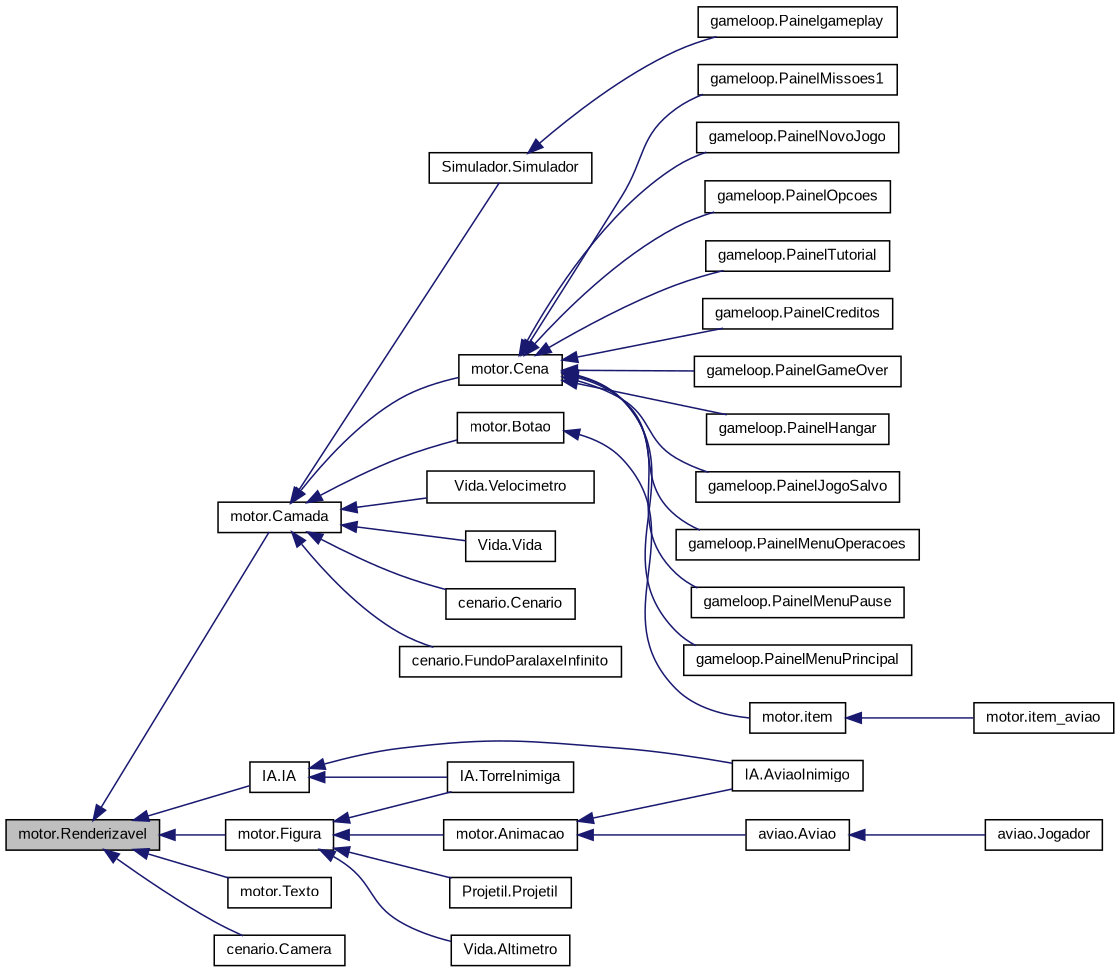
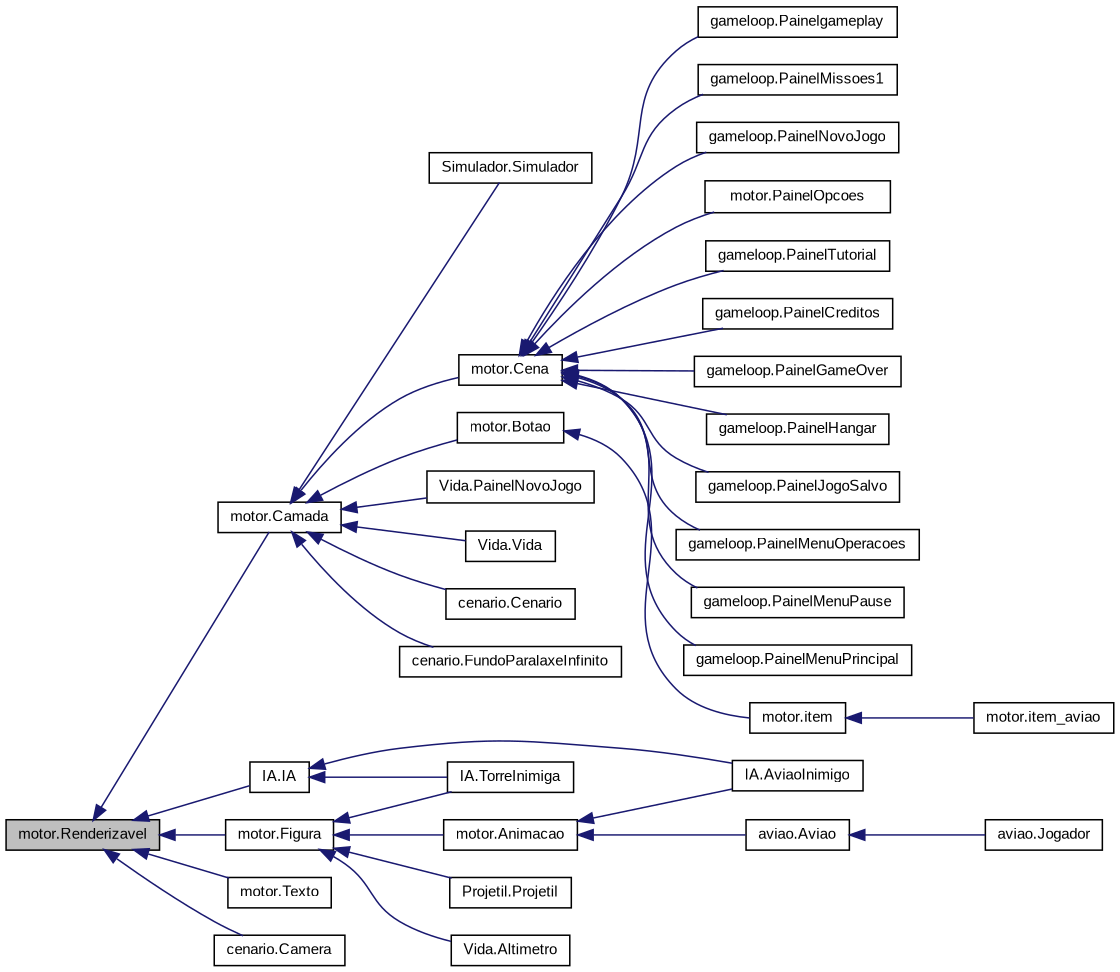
edge "gameloop.Painelgameplay" -> "Simulador.Simulador": now "gameloop.Painelgameplay" -> "motor.Cena"
node "gameloop.PainelOpcoes": label "gameloop.PainelOpcoes" -> "motor.PainelOpcoes"
node "Vida.Velocimetro": label "Vida.Velocimetro" -> "Vida.PainelNovoJogo"
